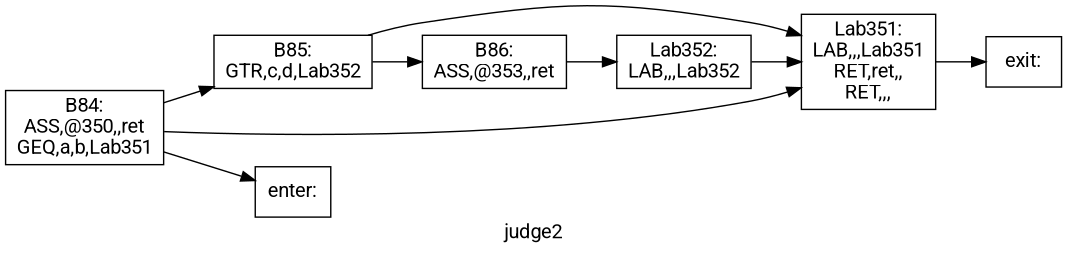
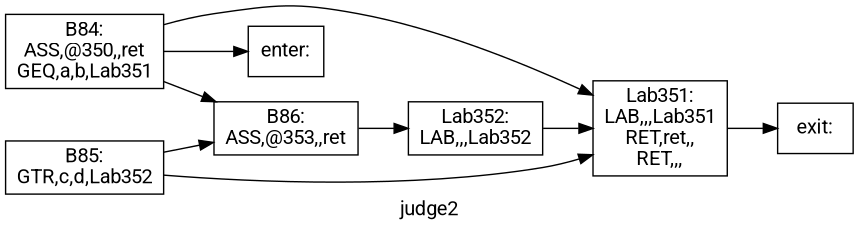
edge "B84: ASS,@350,,ret GEQ,a,b,Lab351" -> "B85: GTR,c,d,Lab352": now "B84: ASS,@350,,ret GEQ,a,b,Lab351" -> "B86: ASS,@353,,ret"
